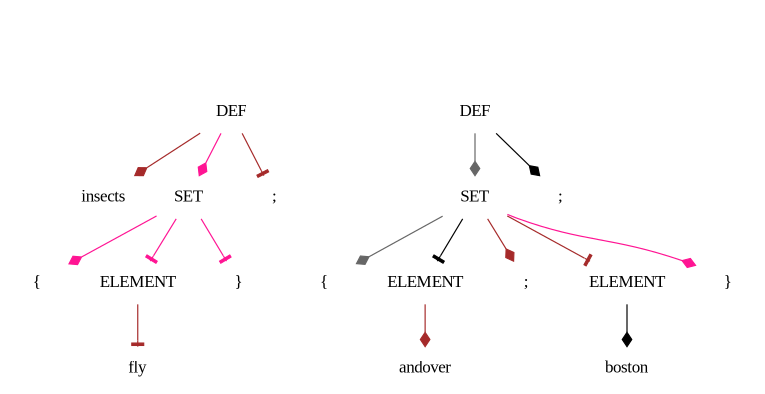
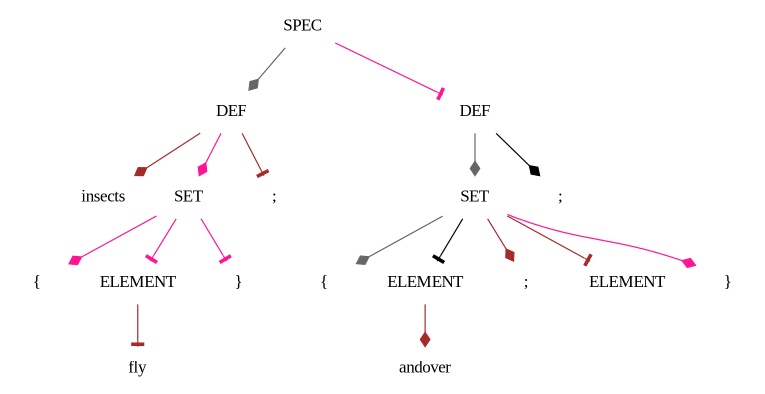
node "SPEC": added
node "boston": removed
